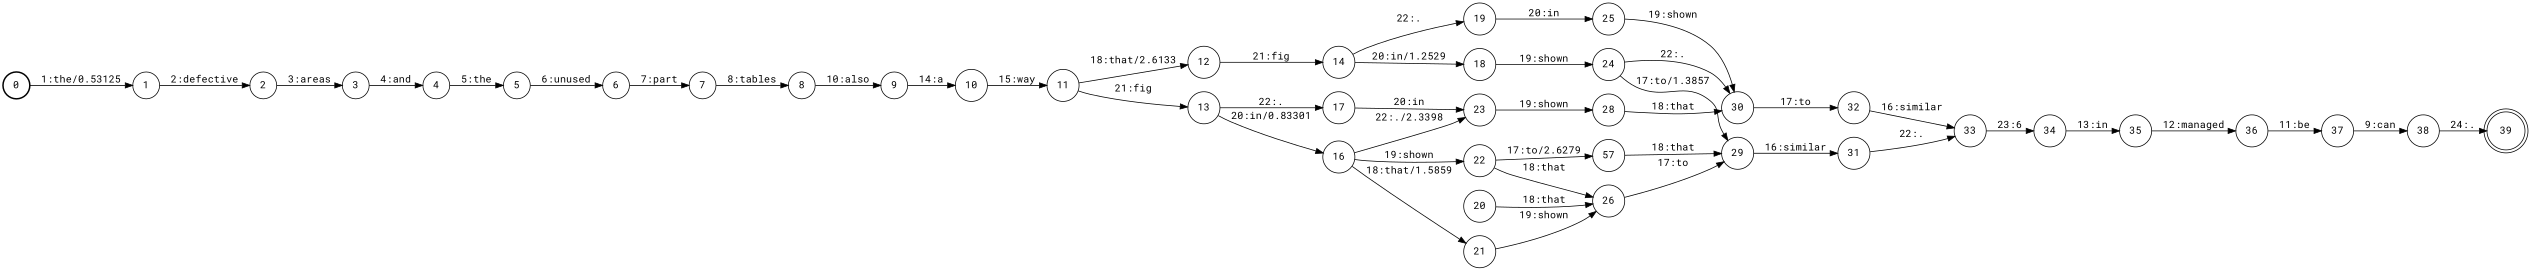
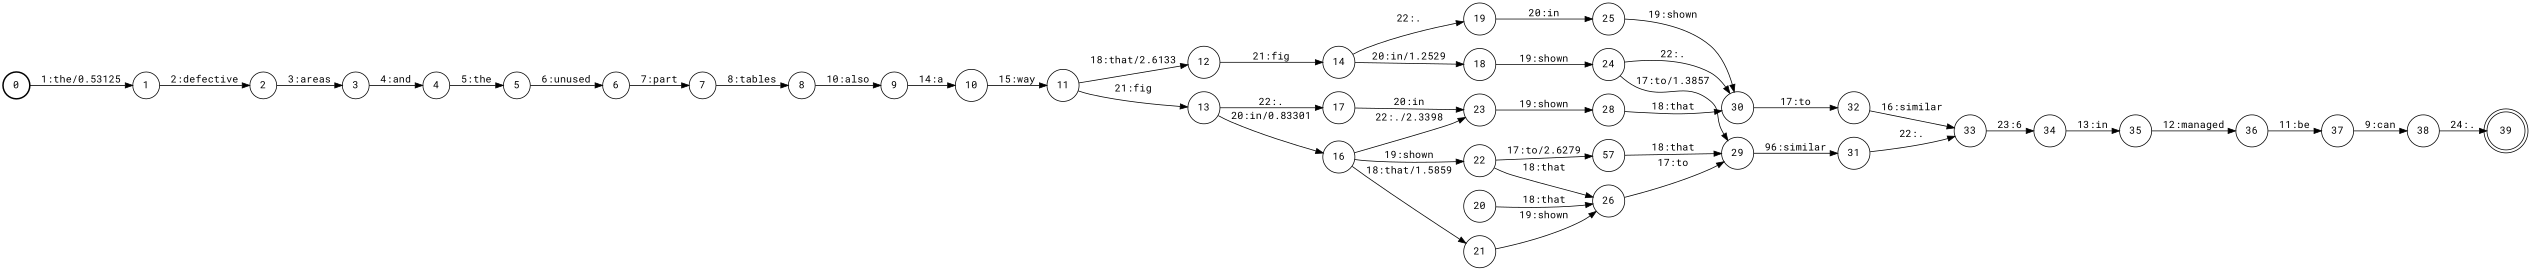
edge "29" -> "31": label "16:similar" -> "96:similar"
